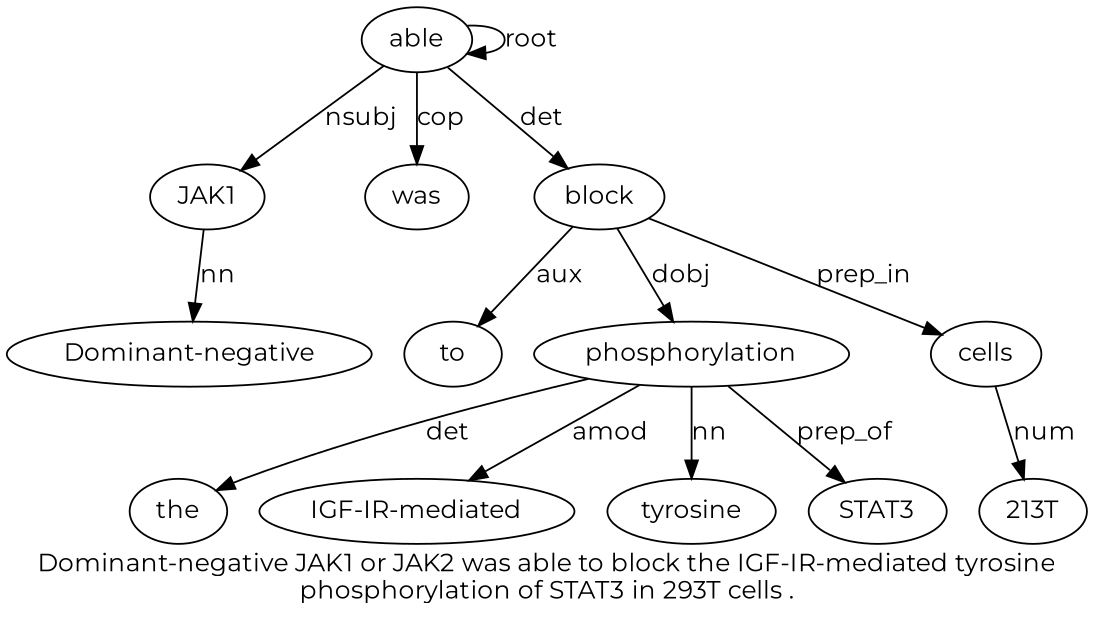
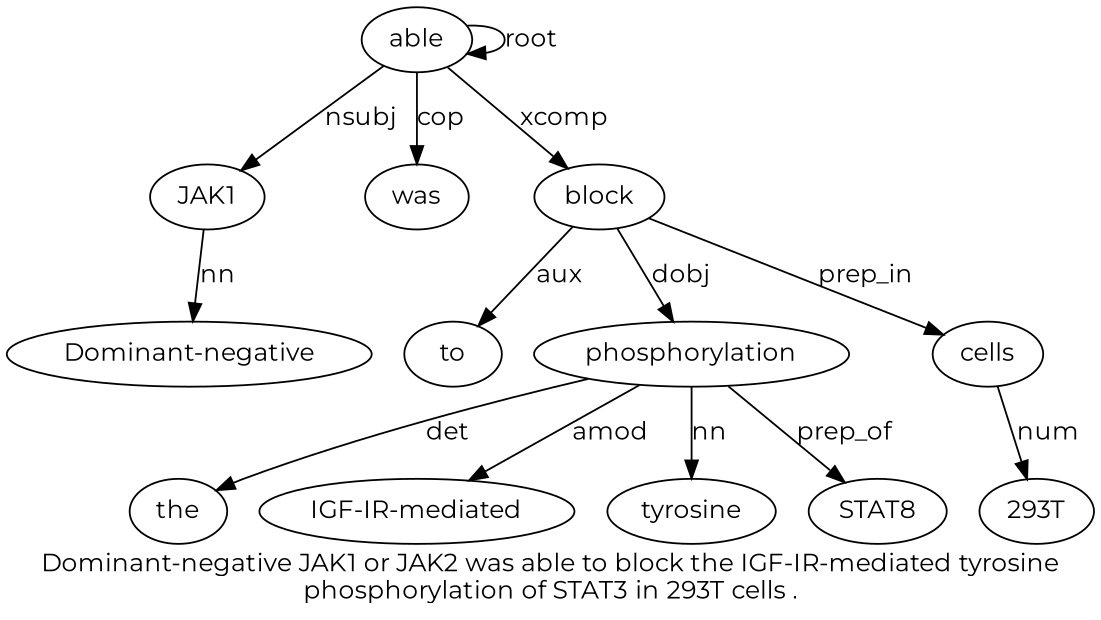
edge "able" -> "block": label "det" -> "xcomp"
node "STAT3": label "STAT3" -> "STAT8"
node "213T": label "213T" -> "293T"
